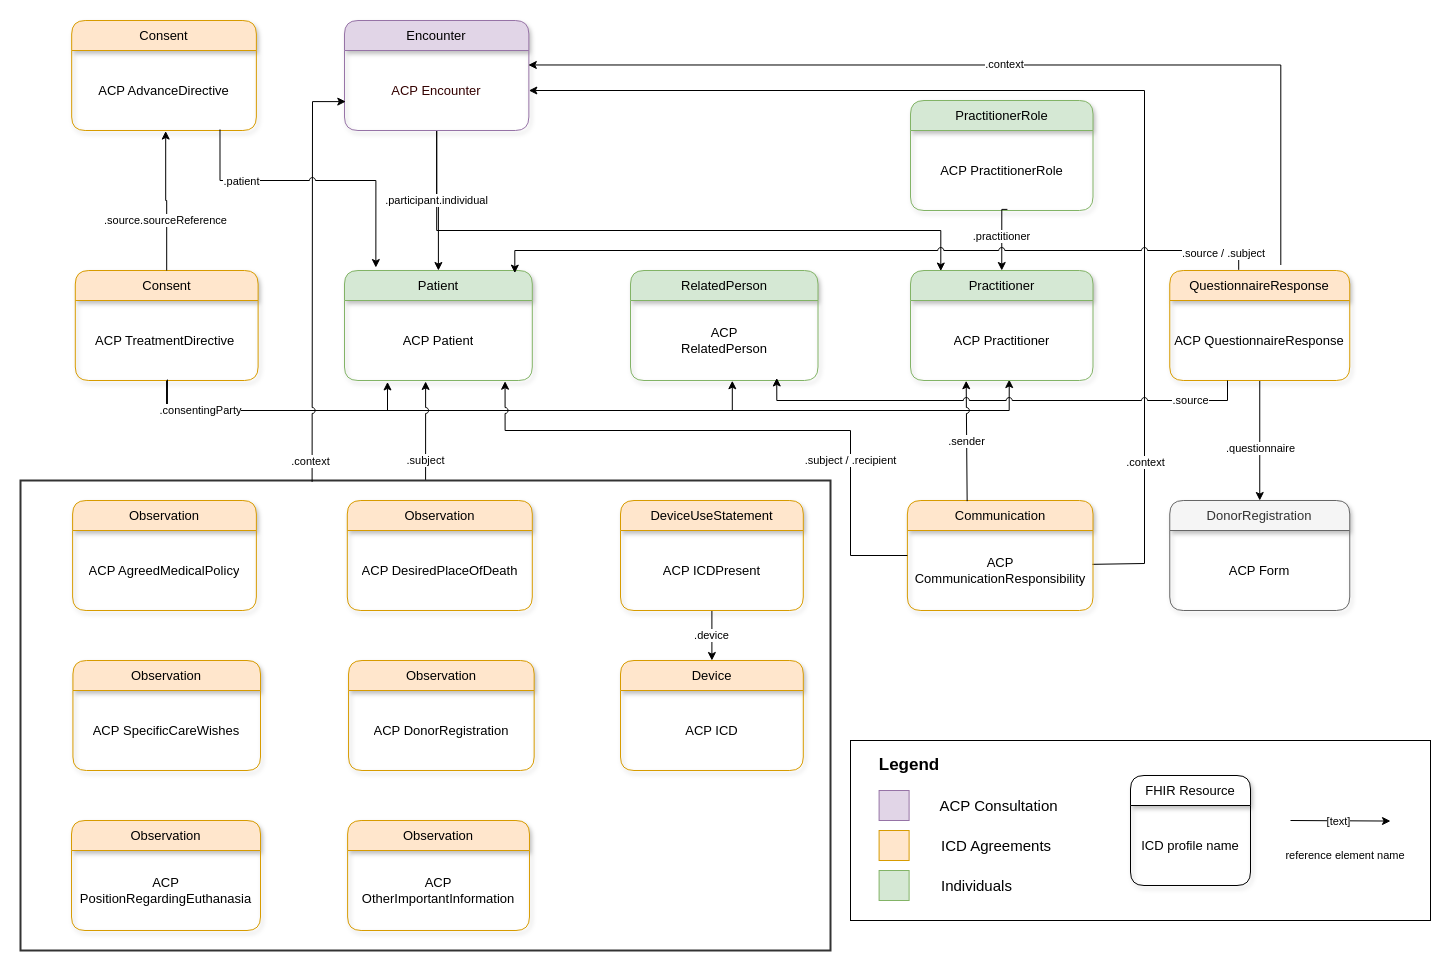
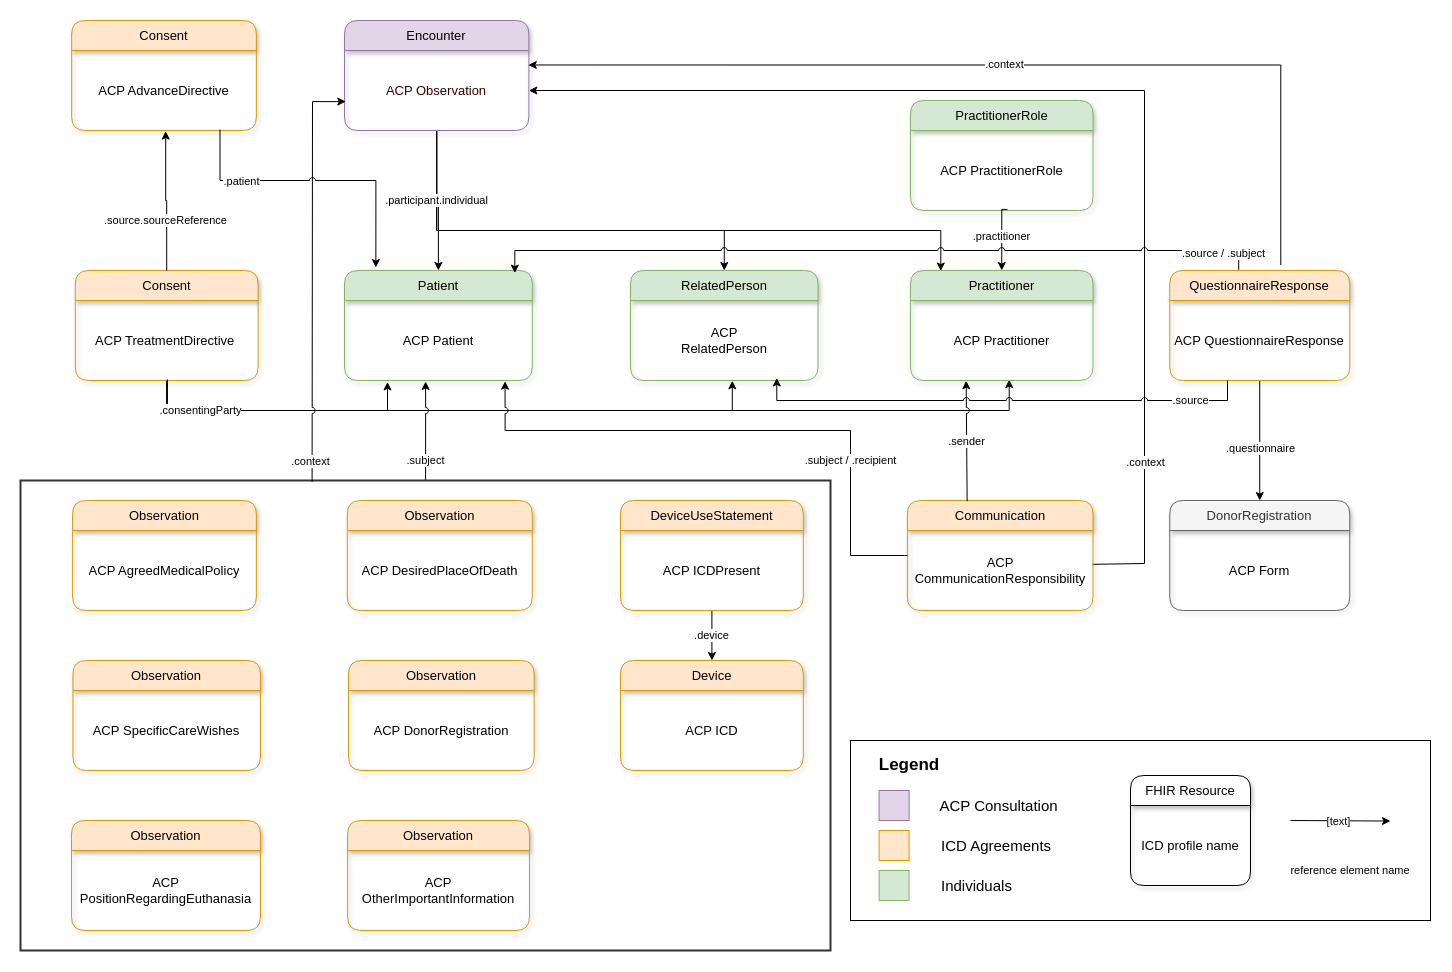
node "ACP Encounter": label "ACP Encounter" -> "ACP Observation"
edge "Encounter" -> "RelatedPerson": added
node "reference element name": moved (1346, 856) -> (1351, 871)
